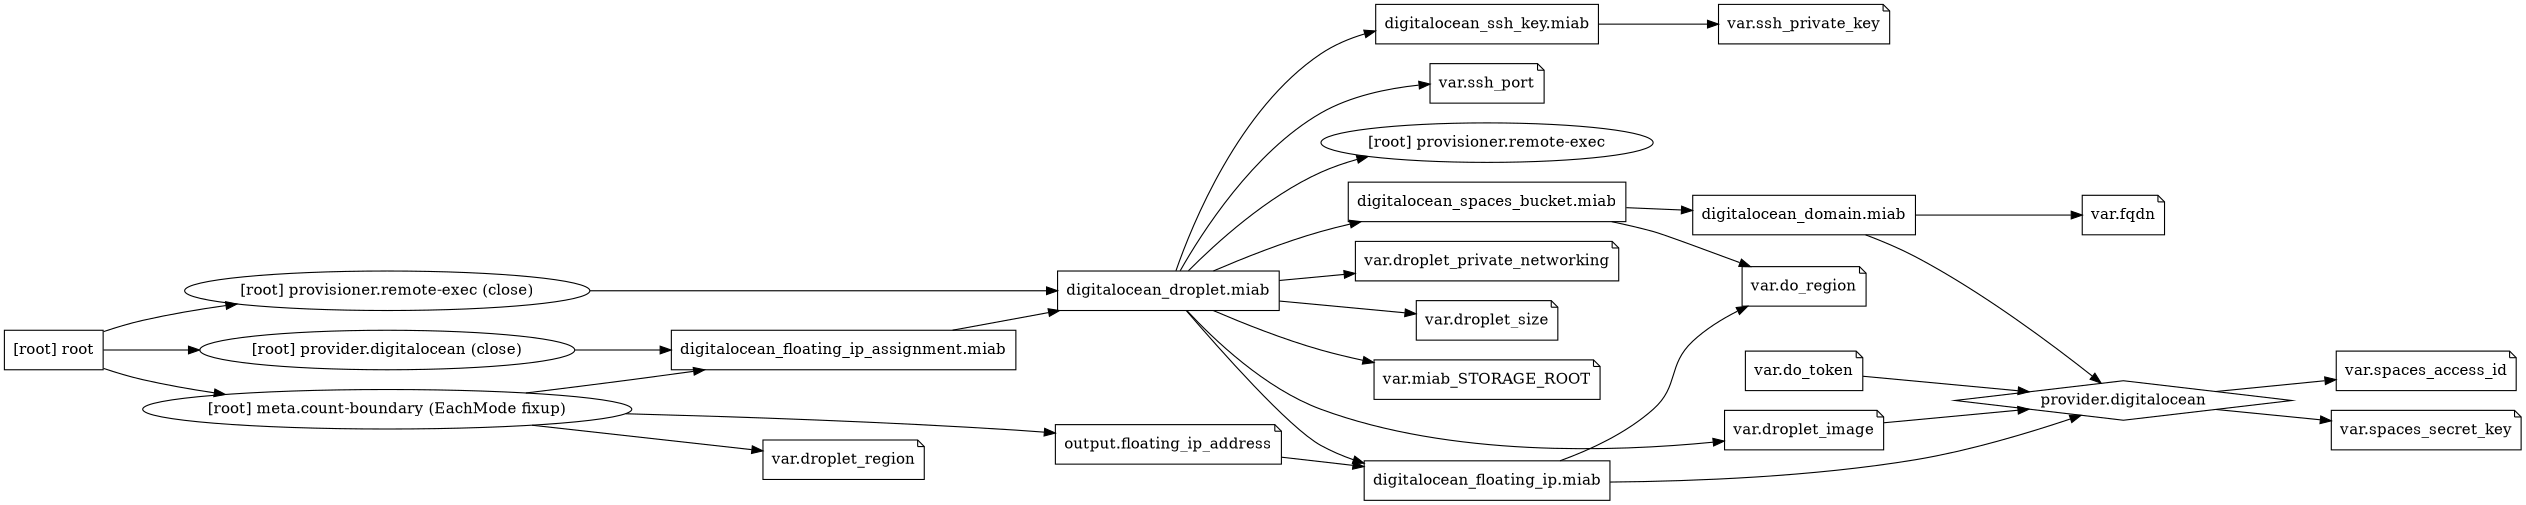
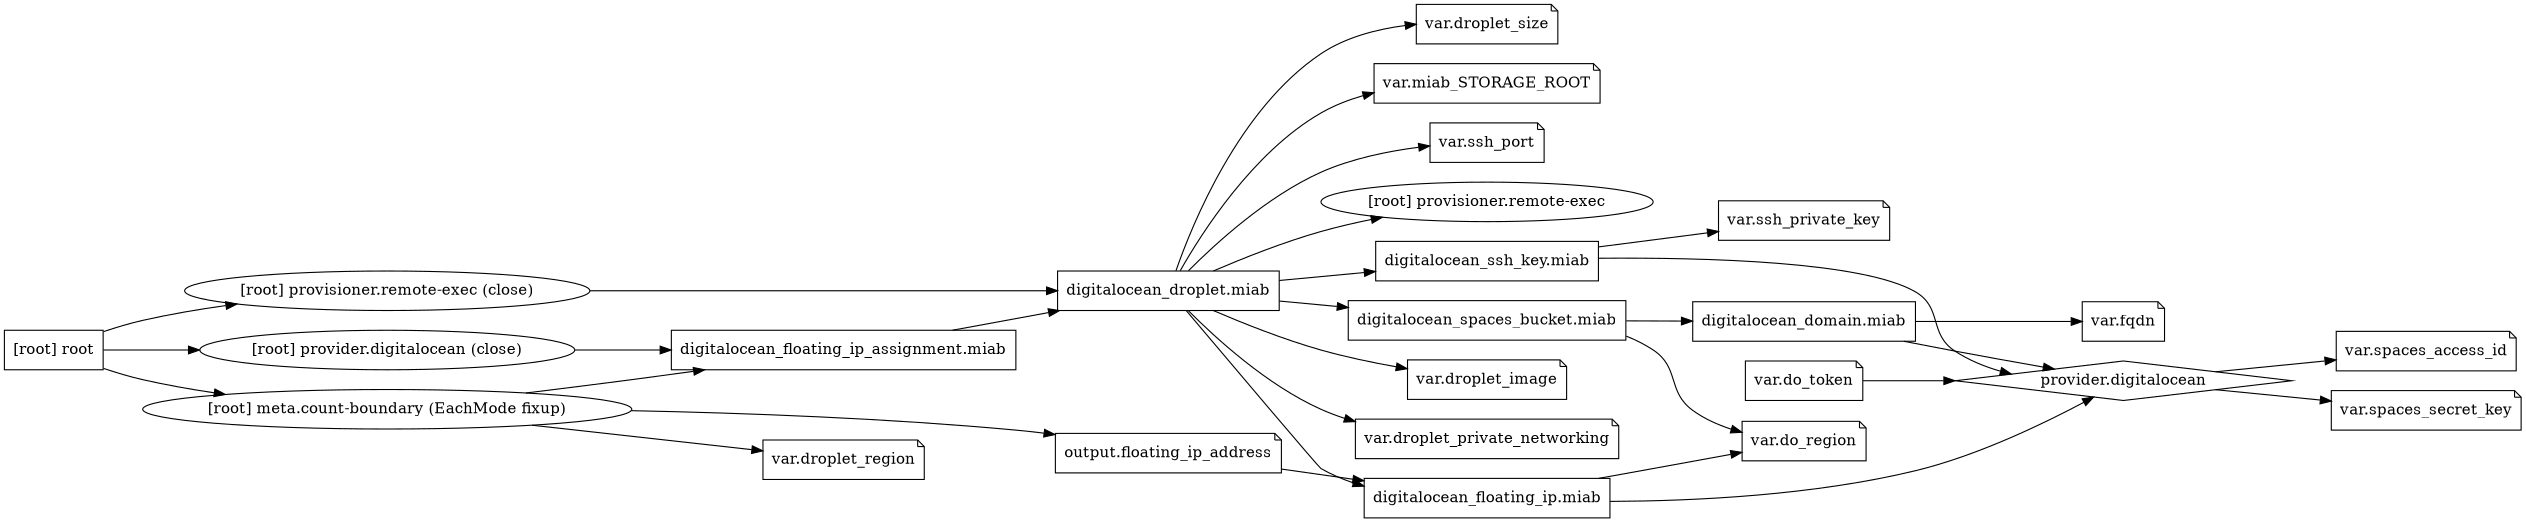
edge "var.droplet_image" -> "provider.digitalocean": now "digitalocean_ssh_key.miab" -> "provider.digitalocean"
